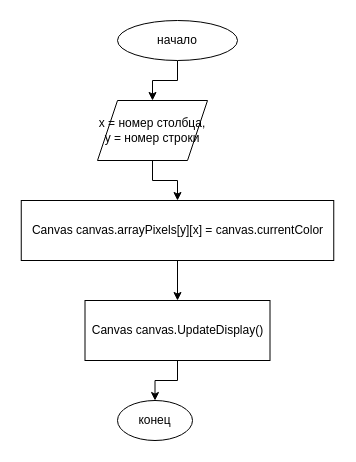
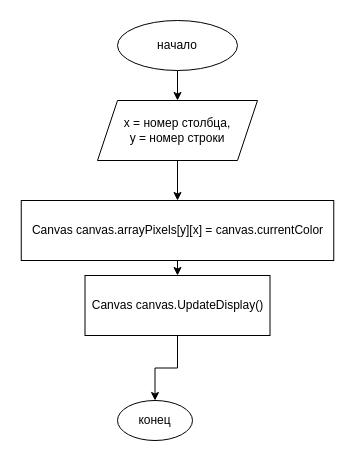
node "начало": size 120x40 -> 120x50
node "x = номер столбца, y = номер строки": size 110x60 -> 160x60
node "Canvas canvas.UpdateDisplay()": moved (178, 331) -> (178, 306)
